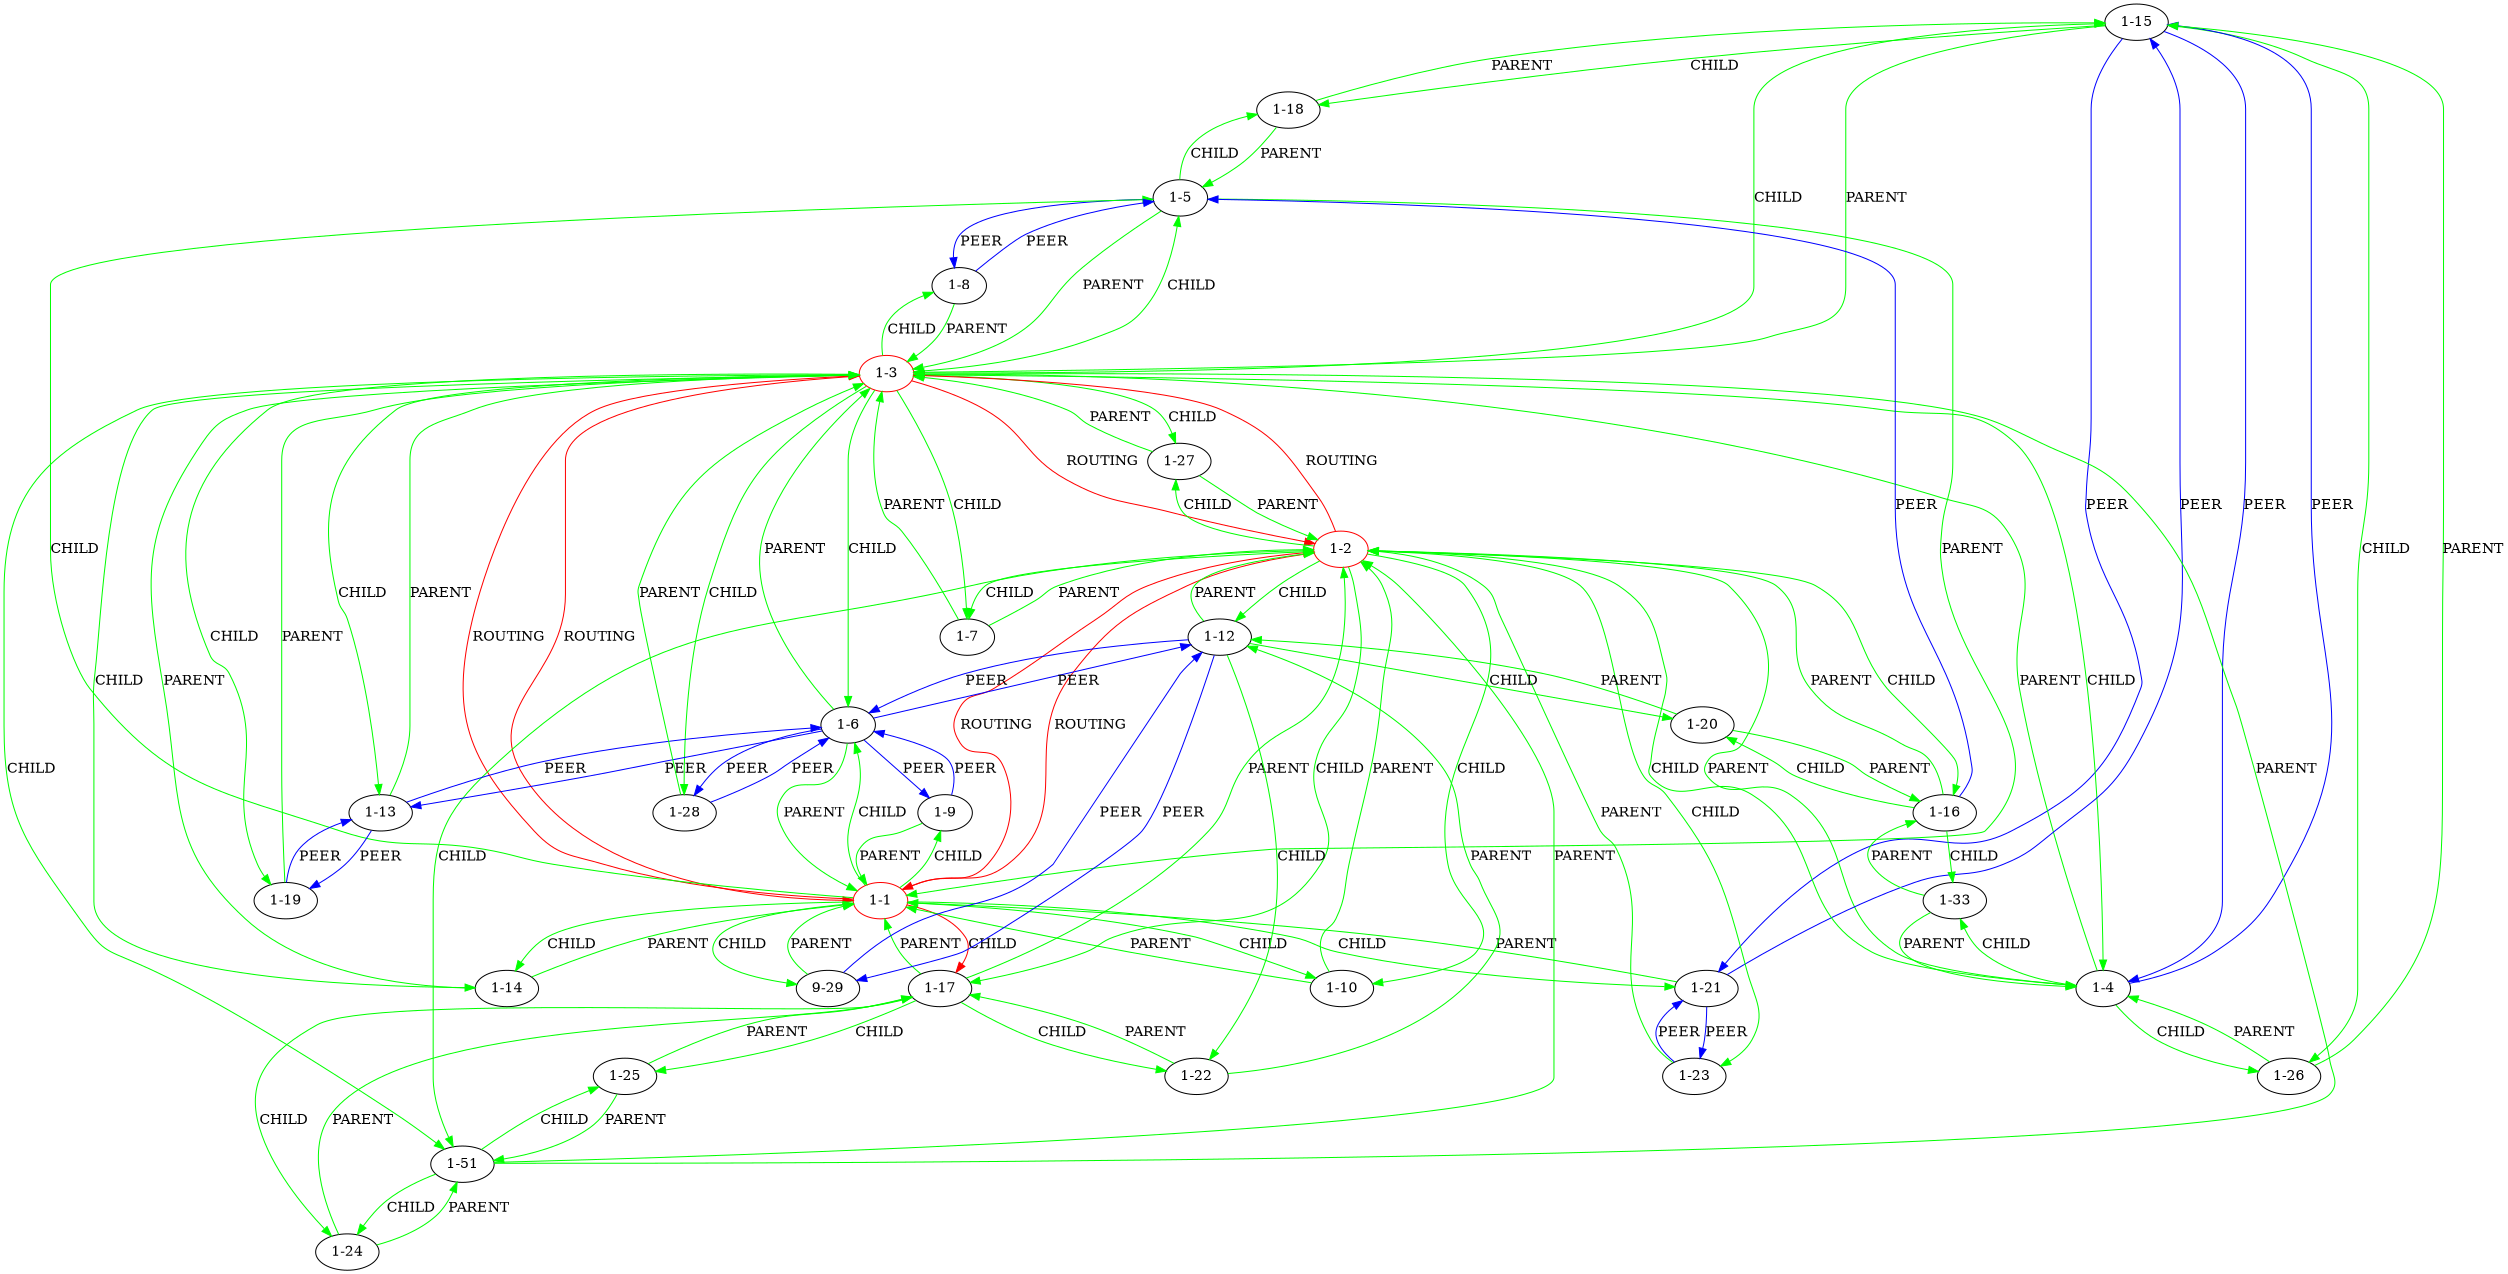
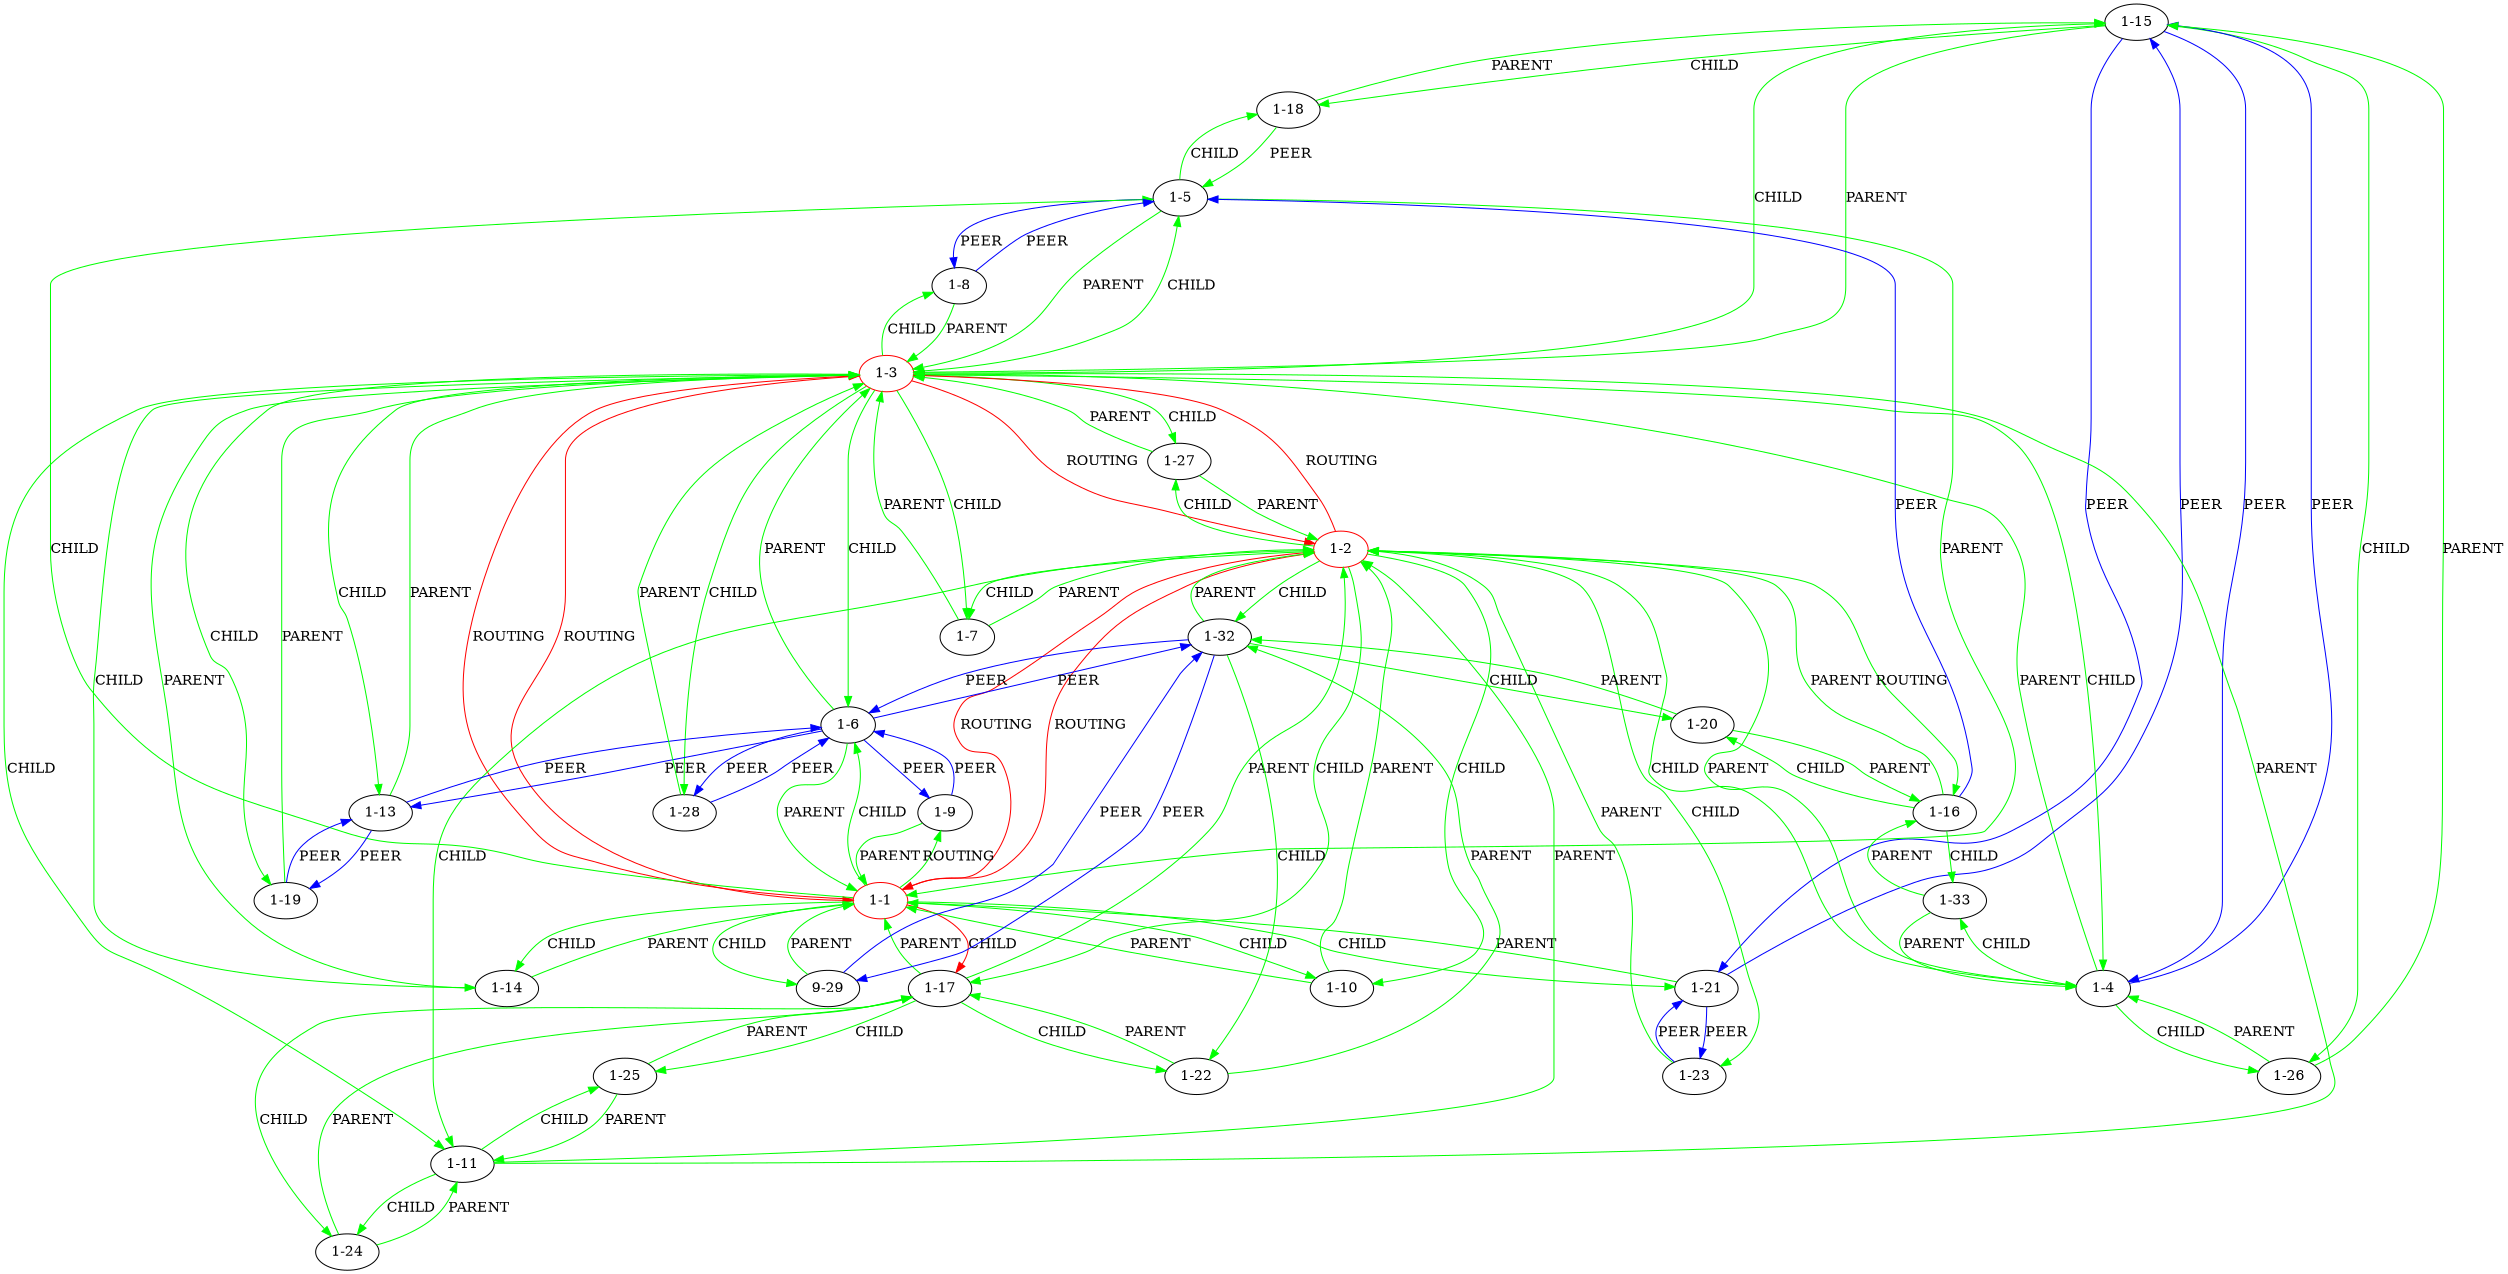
edge "1-18" -> "1-5": label "PARENT" -> "PEER"
node "1-12": label "1-12" -> "1-32"
edge "1-2" -> "1-16": label "CHILD" -> "ROUTING"
edge "1-1" -> "1-9": label "CHILD" -> "ROUTING"
node "1-51": label "1-51" -> "1-11"
